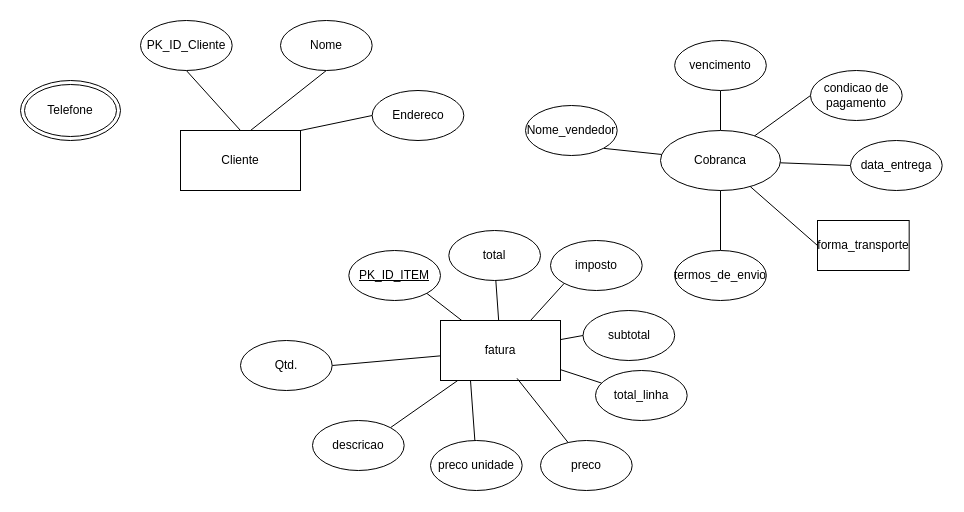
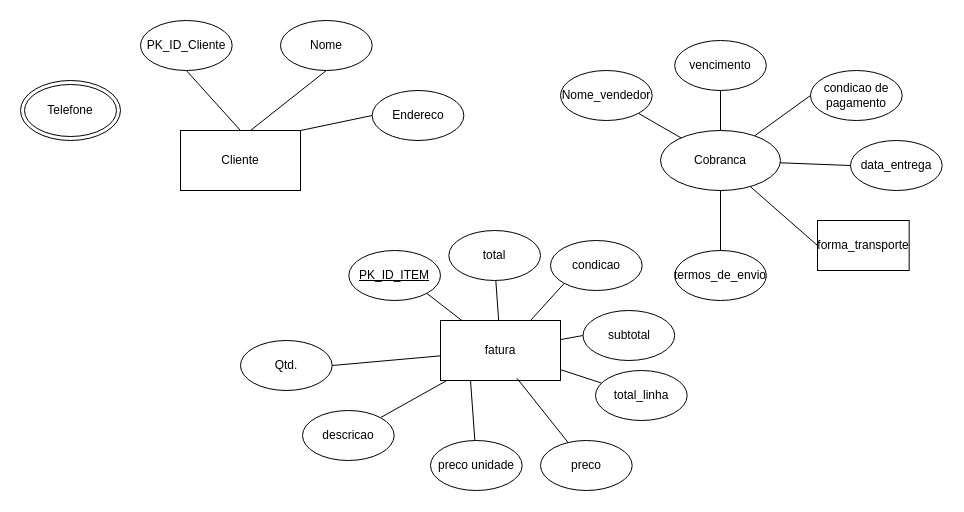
node "Nome_vendedor": moved (571, 131) -> (606, 96)
node "imposto": label "imposto" -> "condicao"
node "descricao": moved (358, 446) -> (348, 436)
